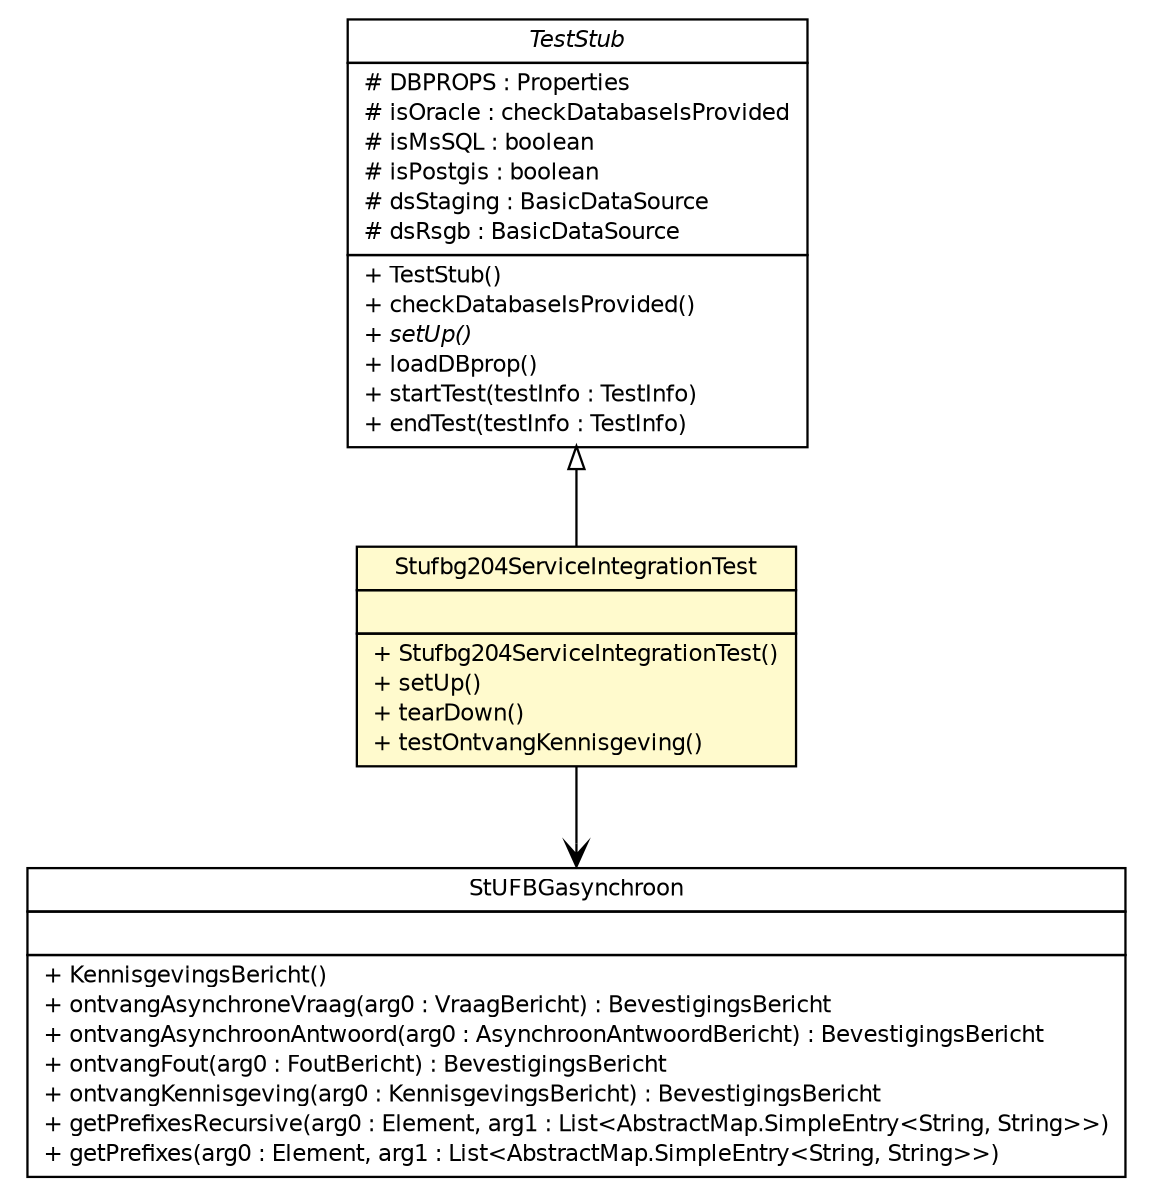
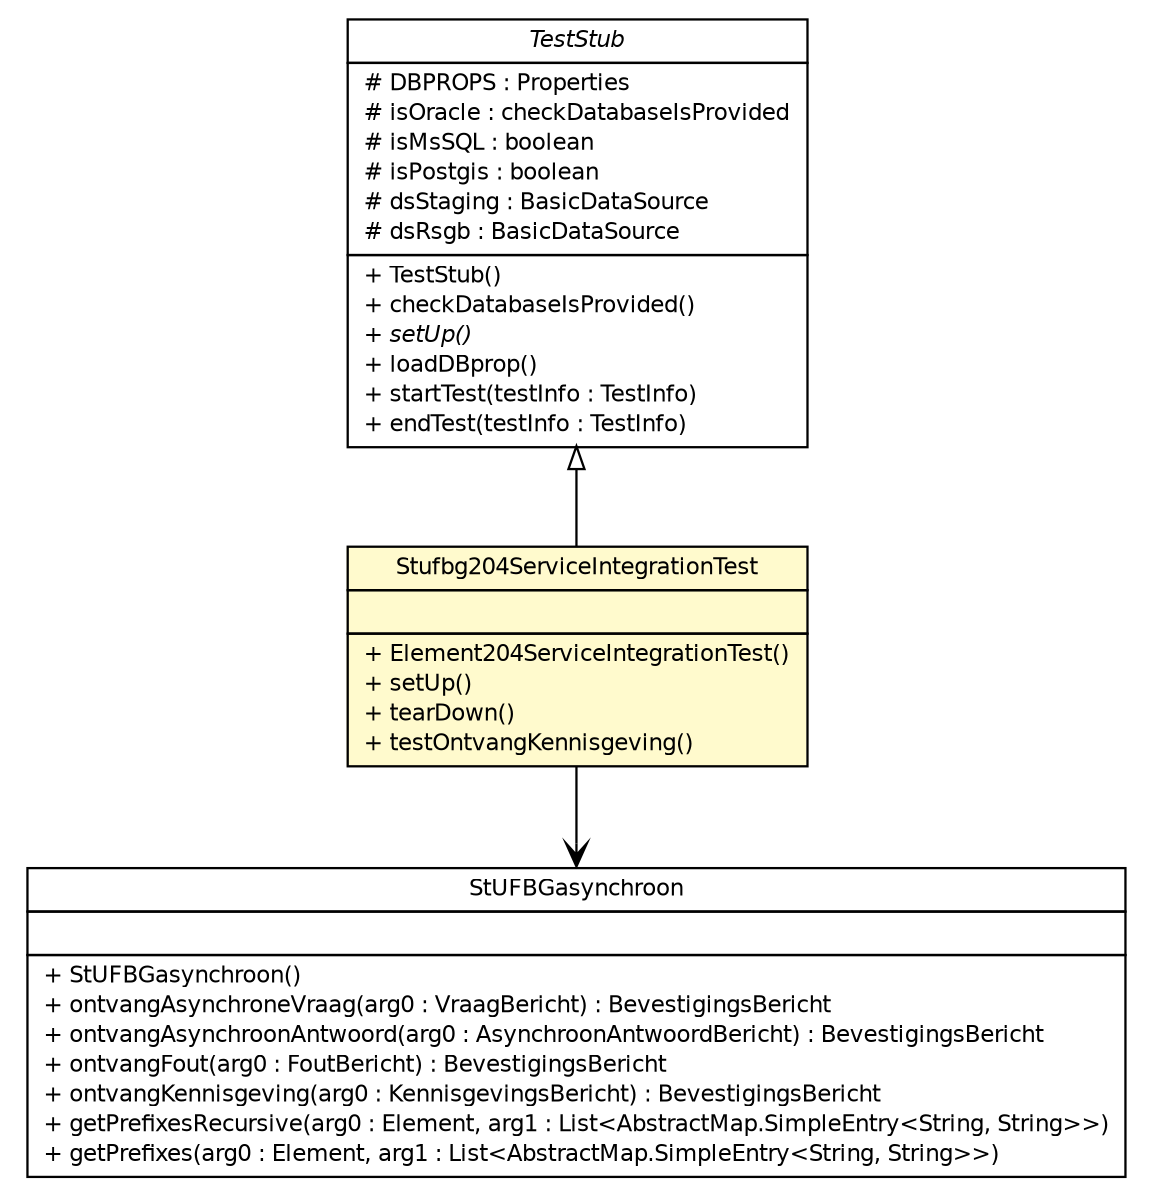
node "Stufbg204ServiceIntegrationTest": text "+ Stufbg204ServiceIntegrationTest()" -> "+ Element204ServiceIntegrationTest()"
node "StUFBGasynchroon": text "+ KennisgevingsBericht()" -> "+ StUFBGasynchroon()"
